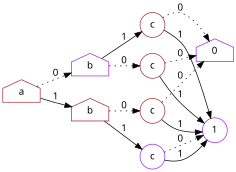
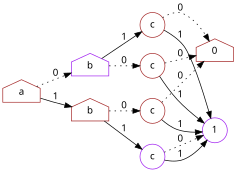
node "0": color purple -> brown
